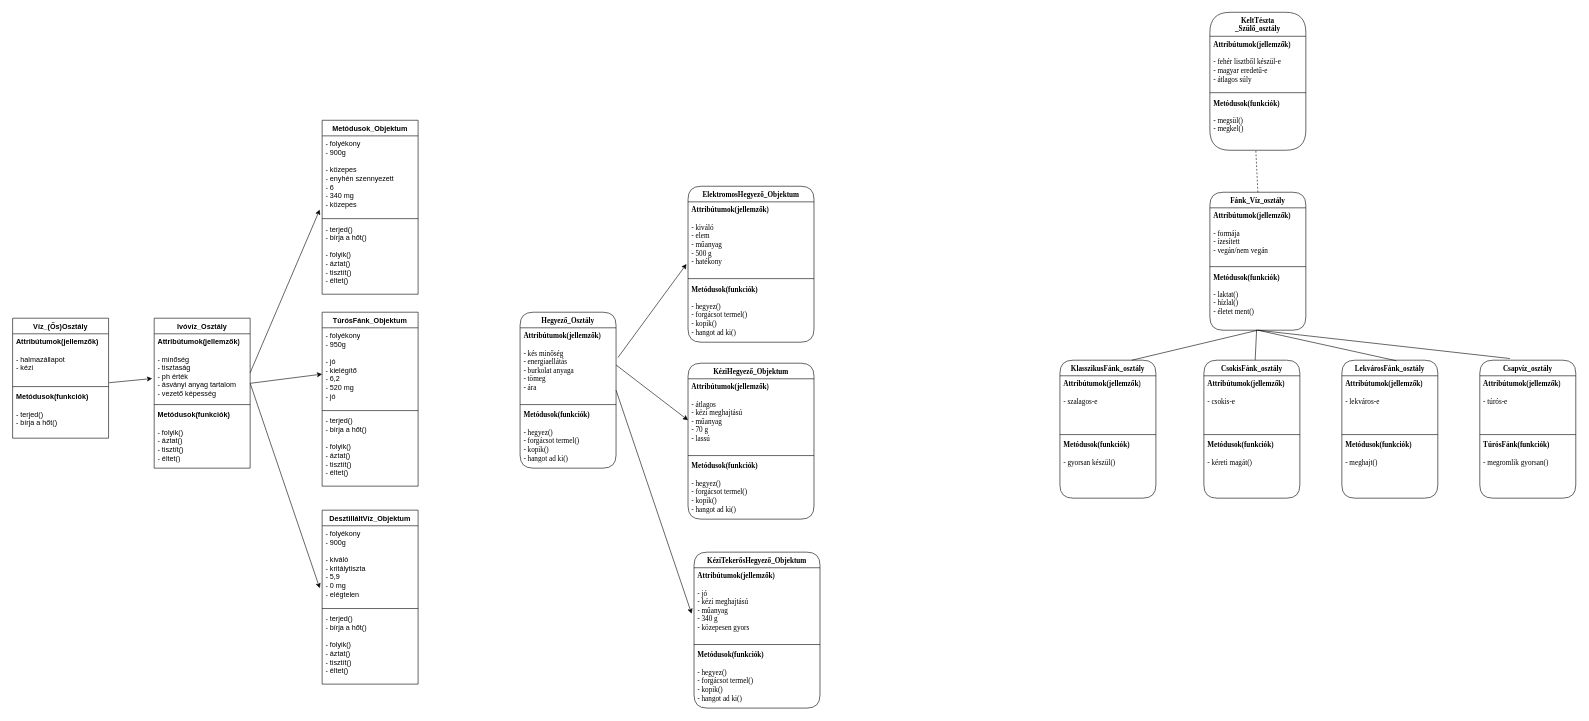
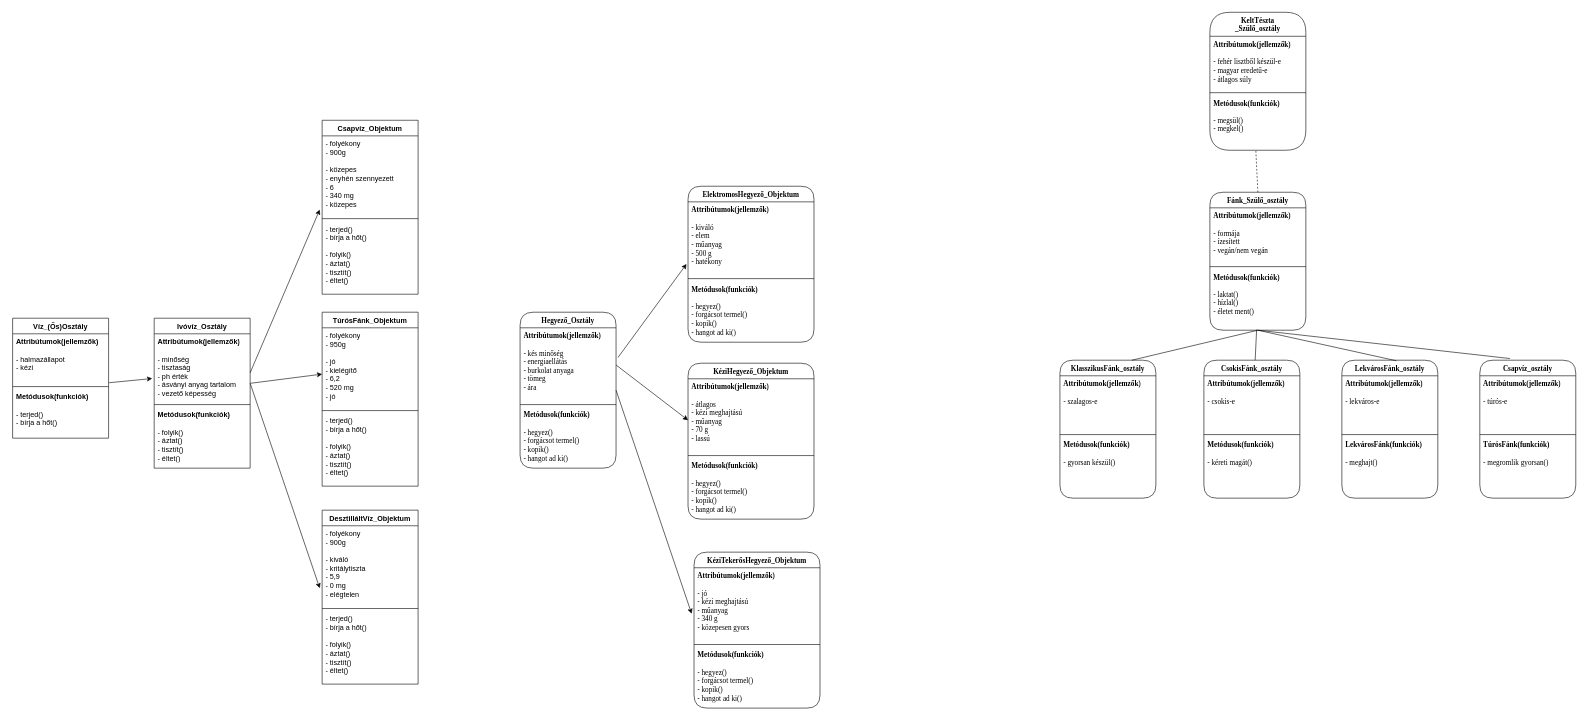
node "Metódusok_Objektum": label "Metódusok_Objektum" -> "Csapvíz_Objektum"
node "Fánk_Víz_osztály": label "Fánk_Víz_osztály" -> "Fánk_Szülő_osztály"
node "Metódusok(funkciók) - meghajt()": label "Metódusok(funkciók) - meghajt()" -> "LekvárosFánk(funkciók) - meghajt()"
